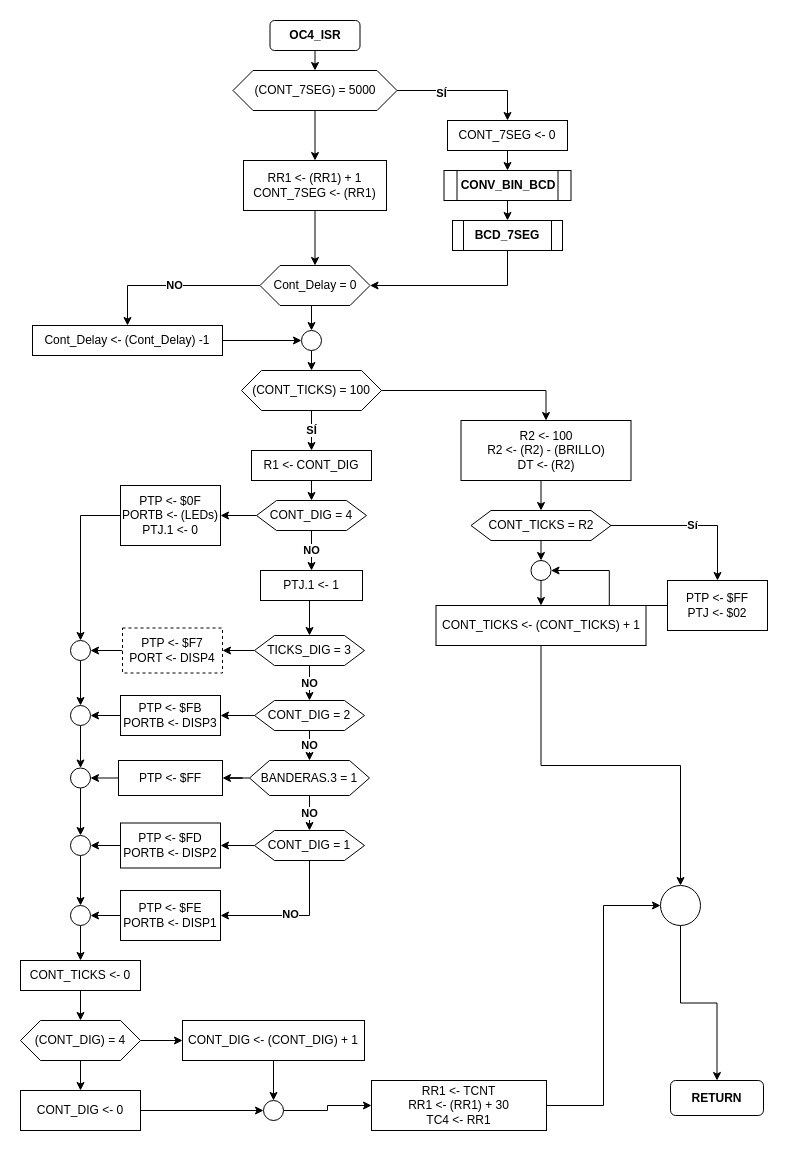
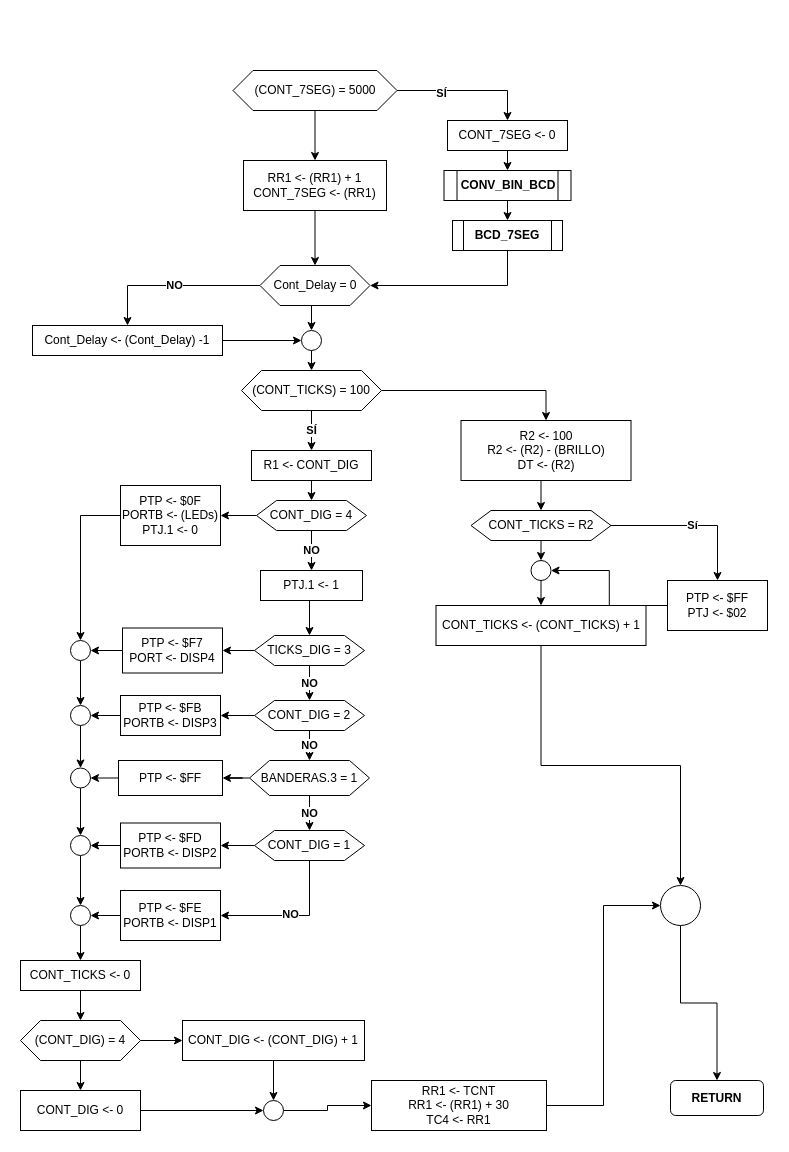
node "OC4_ISR": removed
edge "OC4_ISR" -> "(CONT_7SEG) = 5000": removed
node "PTP <- $F7 PORT <- DISP4": style dashed -> solid
